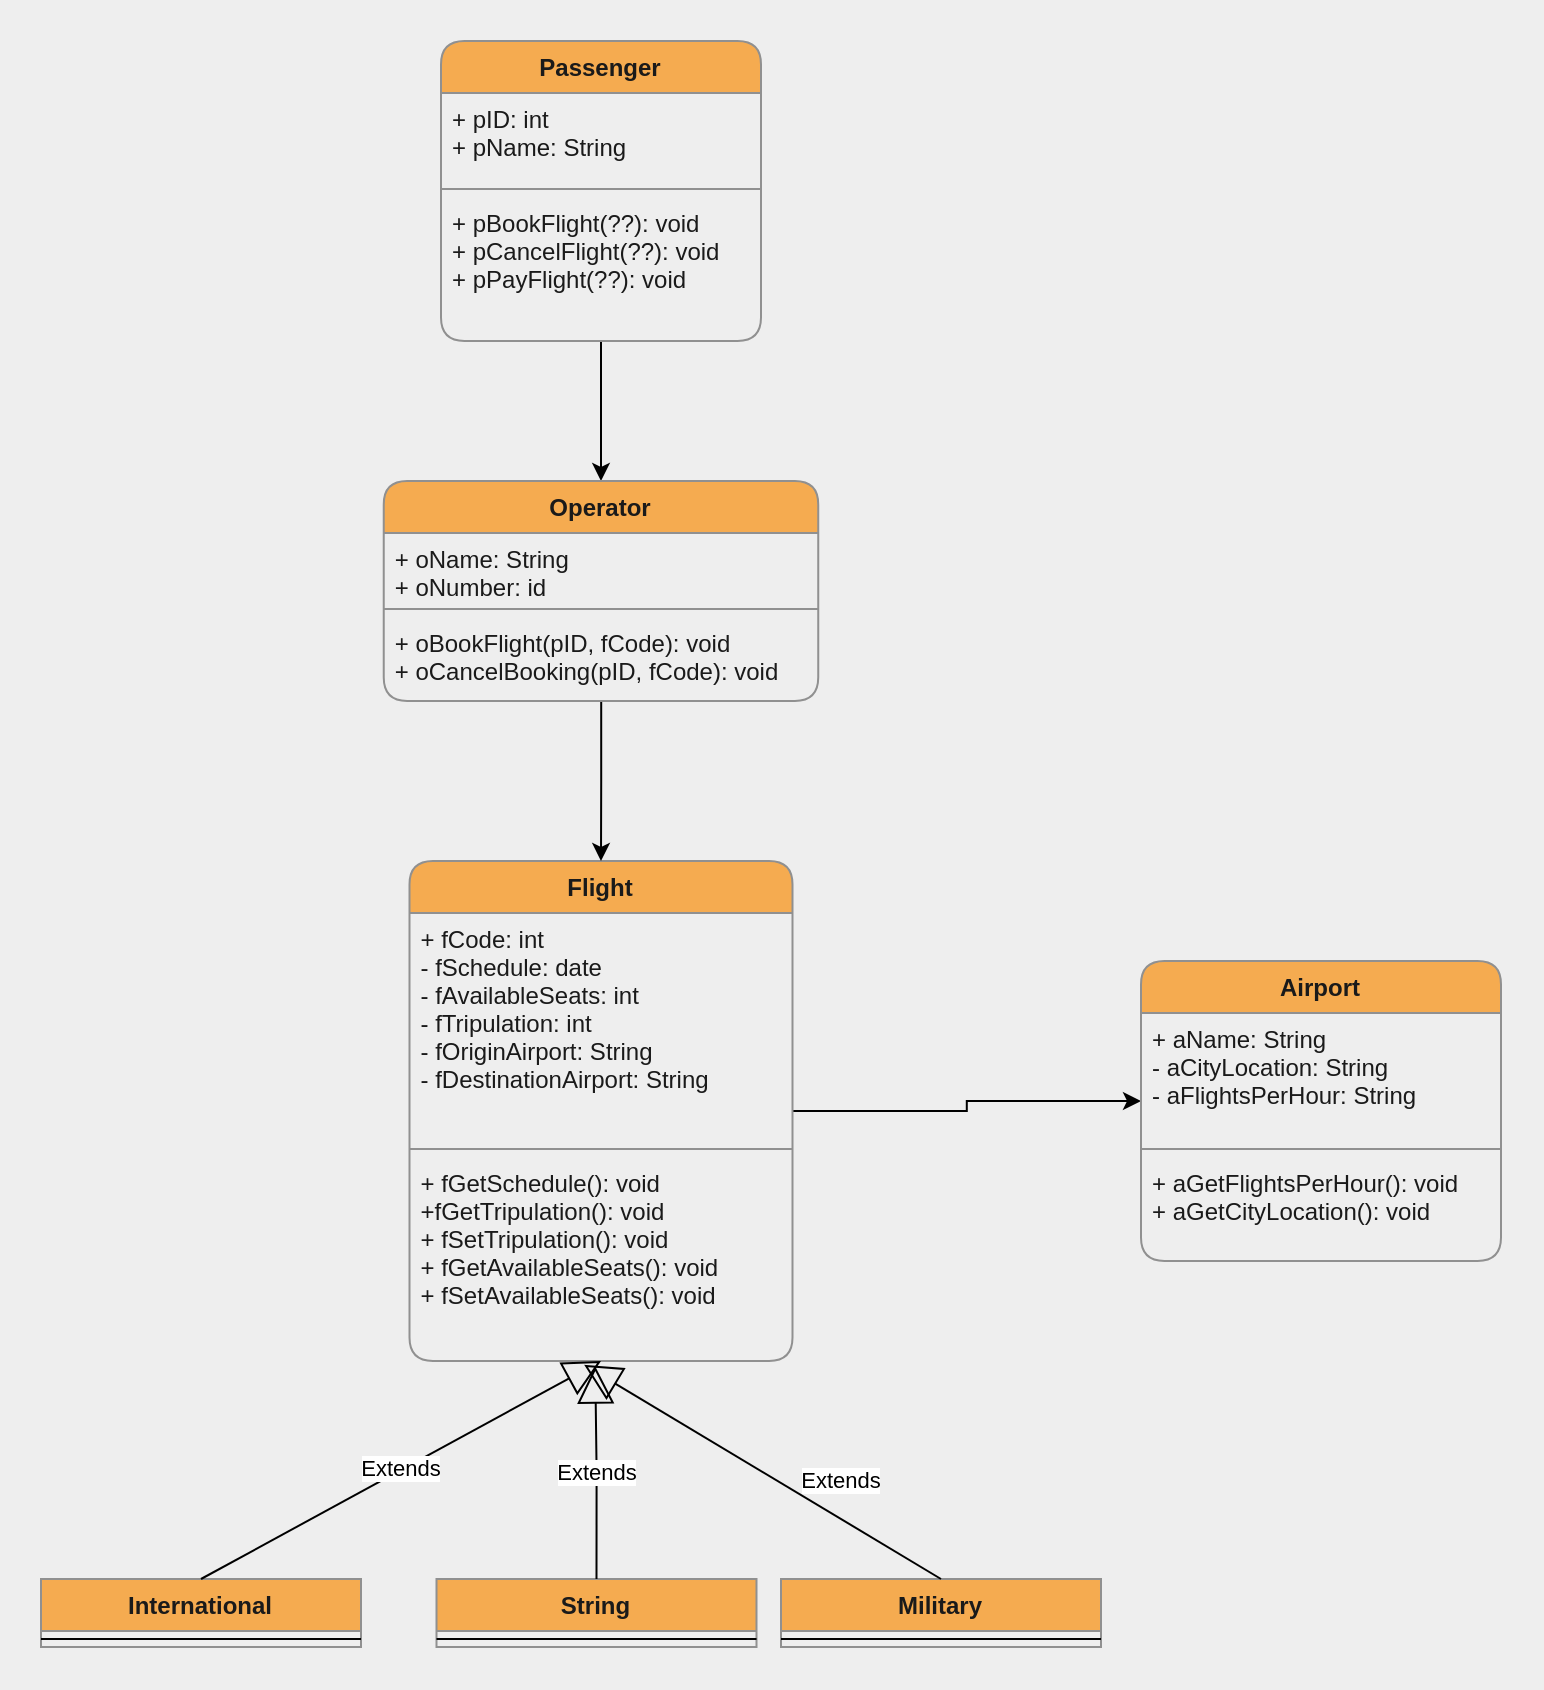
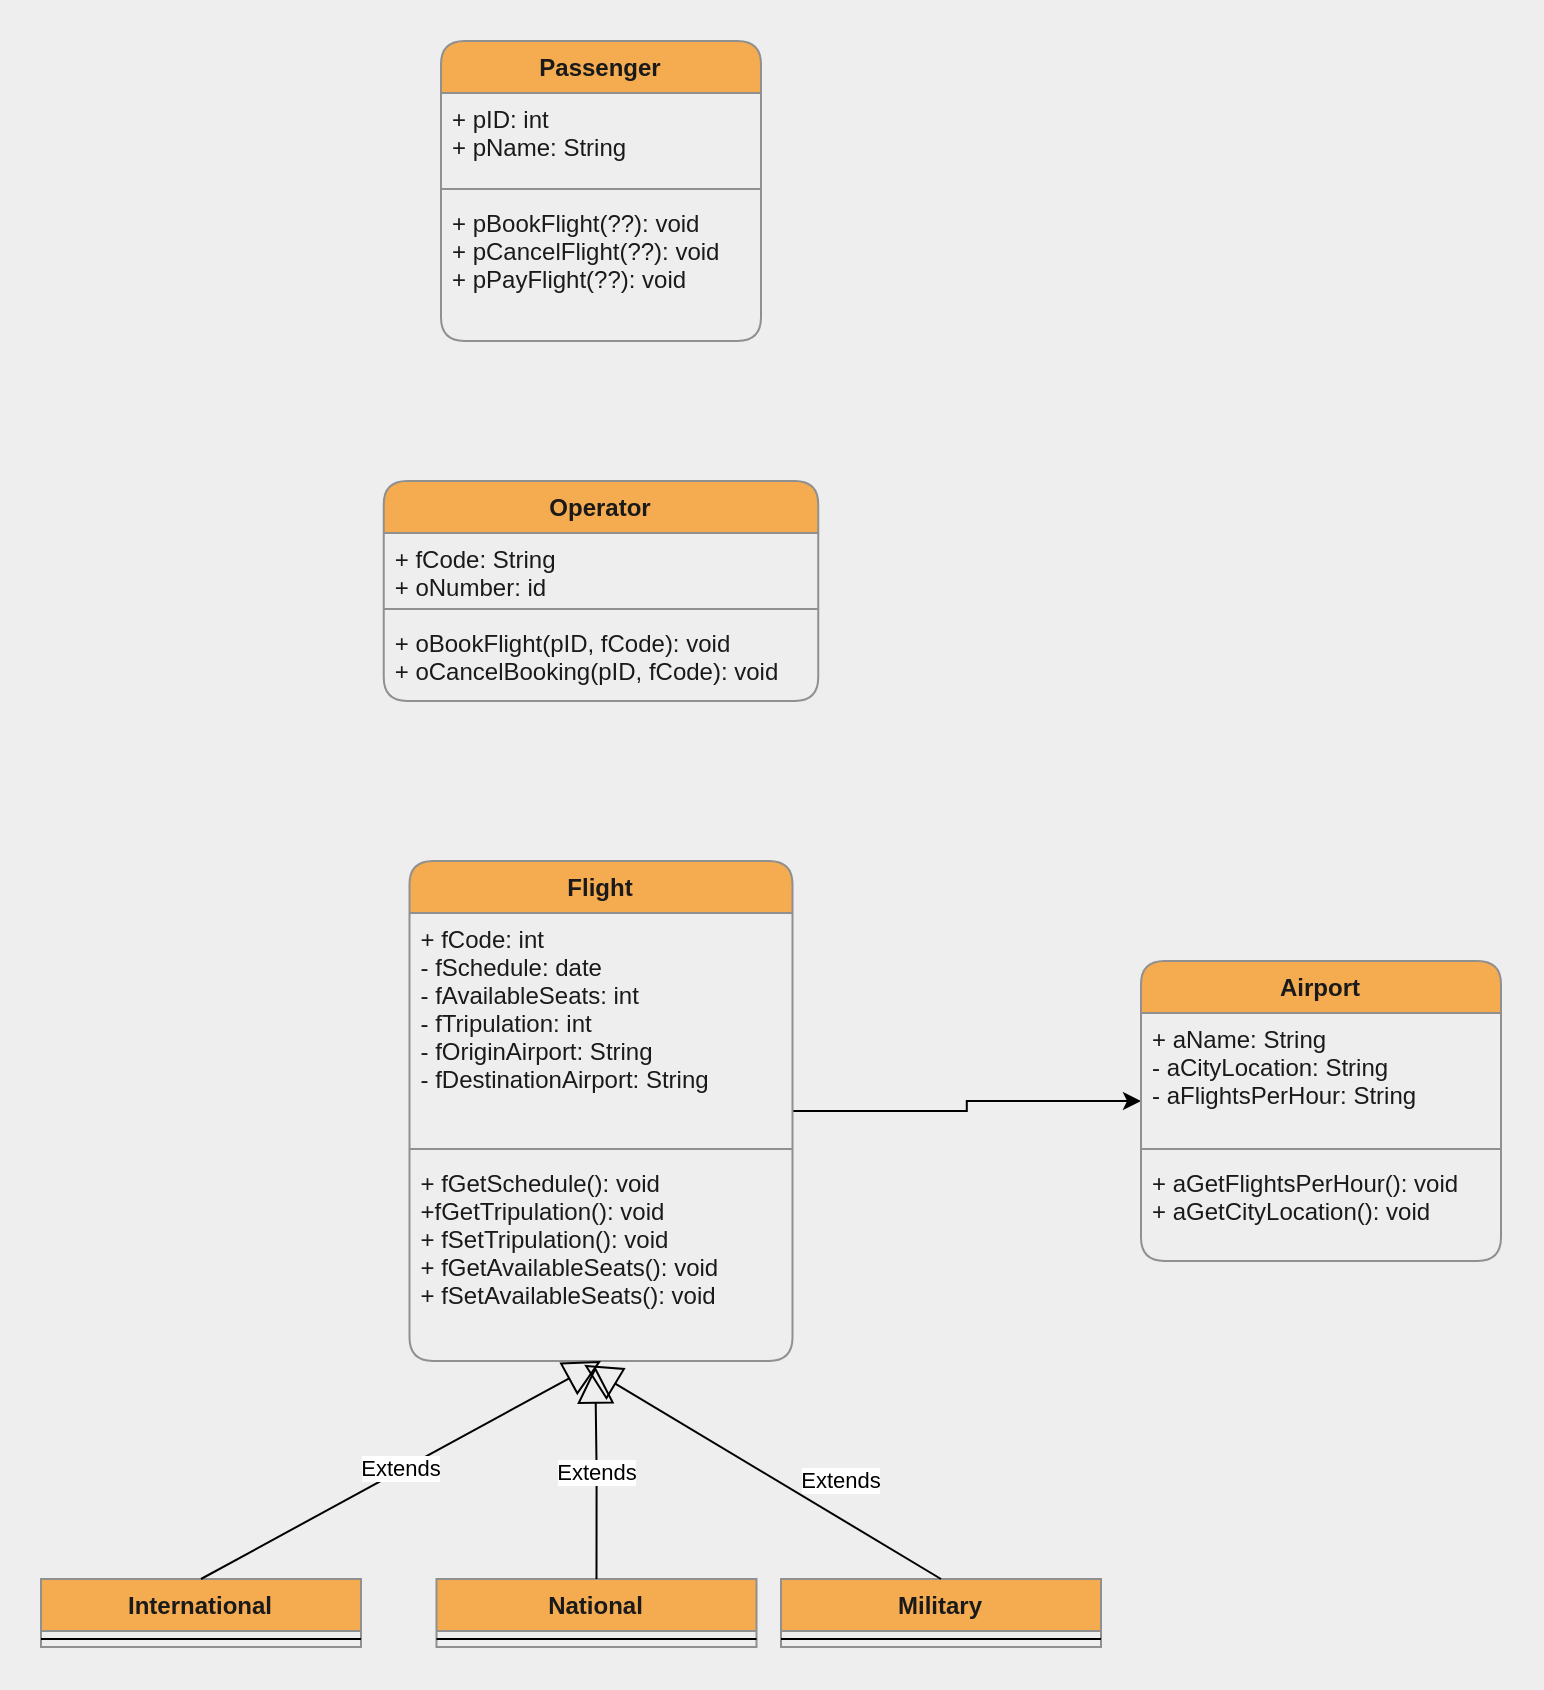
edge "Passenger" -> "Operator": removed
node "+ oName: String + oNumber: id": label "+ oName: String + oNumber: id" -> "+ fCode: String + oNumber: id"
edge "Operator" -> "Flight": removed
node "String": label "String" -> "National"
